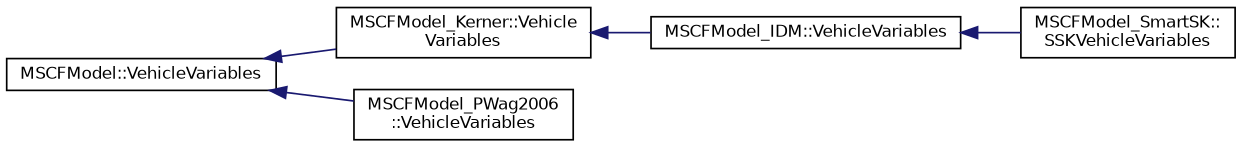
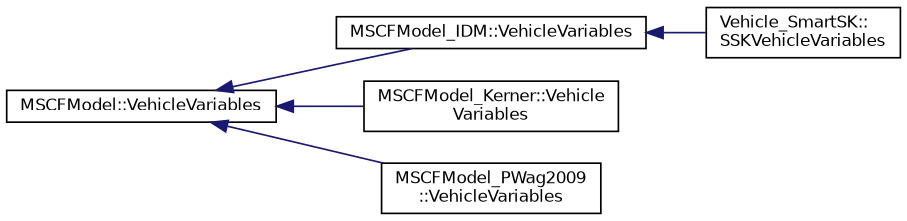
edge "MSCFModel_IDM::VehicleVariables" -> "MSCFModel_Kerner::Vehicle Variables": now "MSCFModel_IDM::VehicleVariables" -> "MSCFModel::VehicleVariables"
node "MSCFModel_SmartSK:: SSKVehicleVariables": label "MSCFModel_SmartSK:: SSKVehicleVariables" -> "Vehicle_SmartSK:: SSKVehicleVariables"
node "MSCFModel_PWag2006 ::VehicleVariables": label "MSCFModel_PWag2006 ::VehicleVariables" -> "MSCFModel_PWag2009 ::VehicleVariables"
